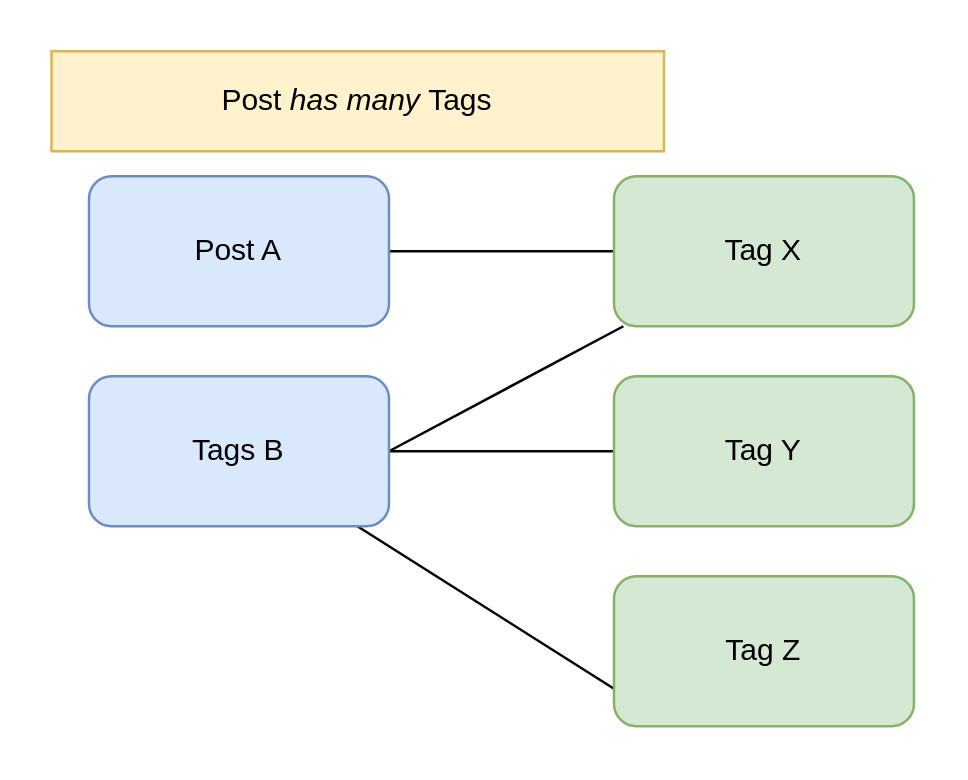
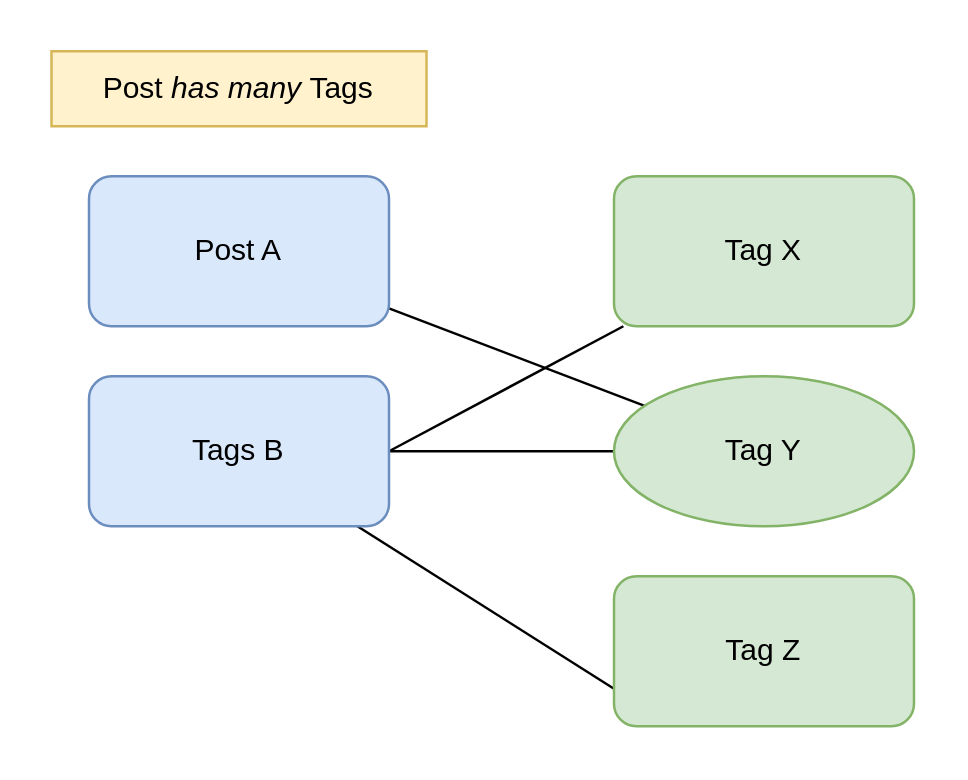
node "Post has many Tags": size 613x100 -> 375x75
edge "Post A" -- "Tag X": now "Post A" -- "Tag Y"
node "Tag Y": shape rounded rectangle -> ellipse
